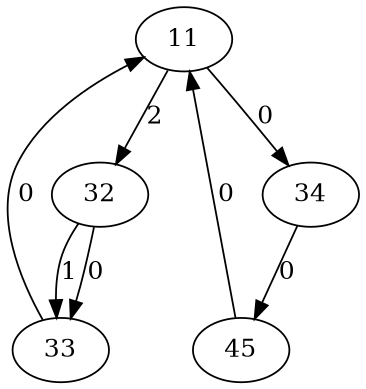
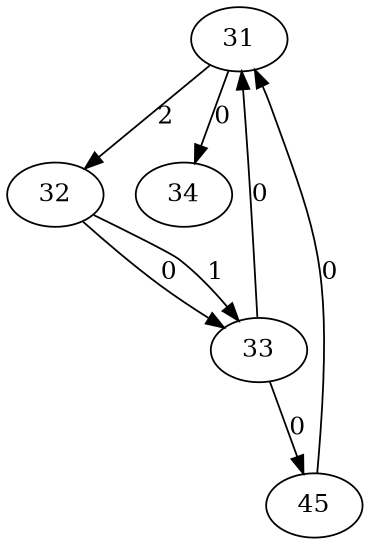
node "11": label "11" -> "31"
edge "34" -> "45": now "33" -> "45"
